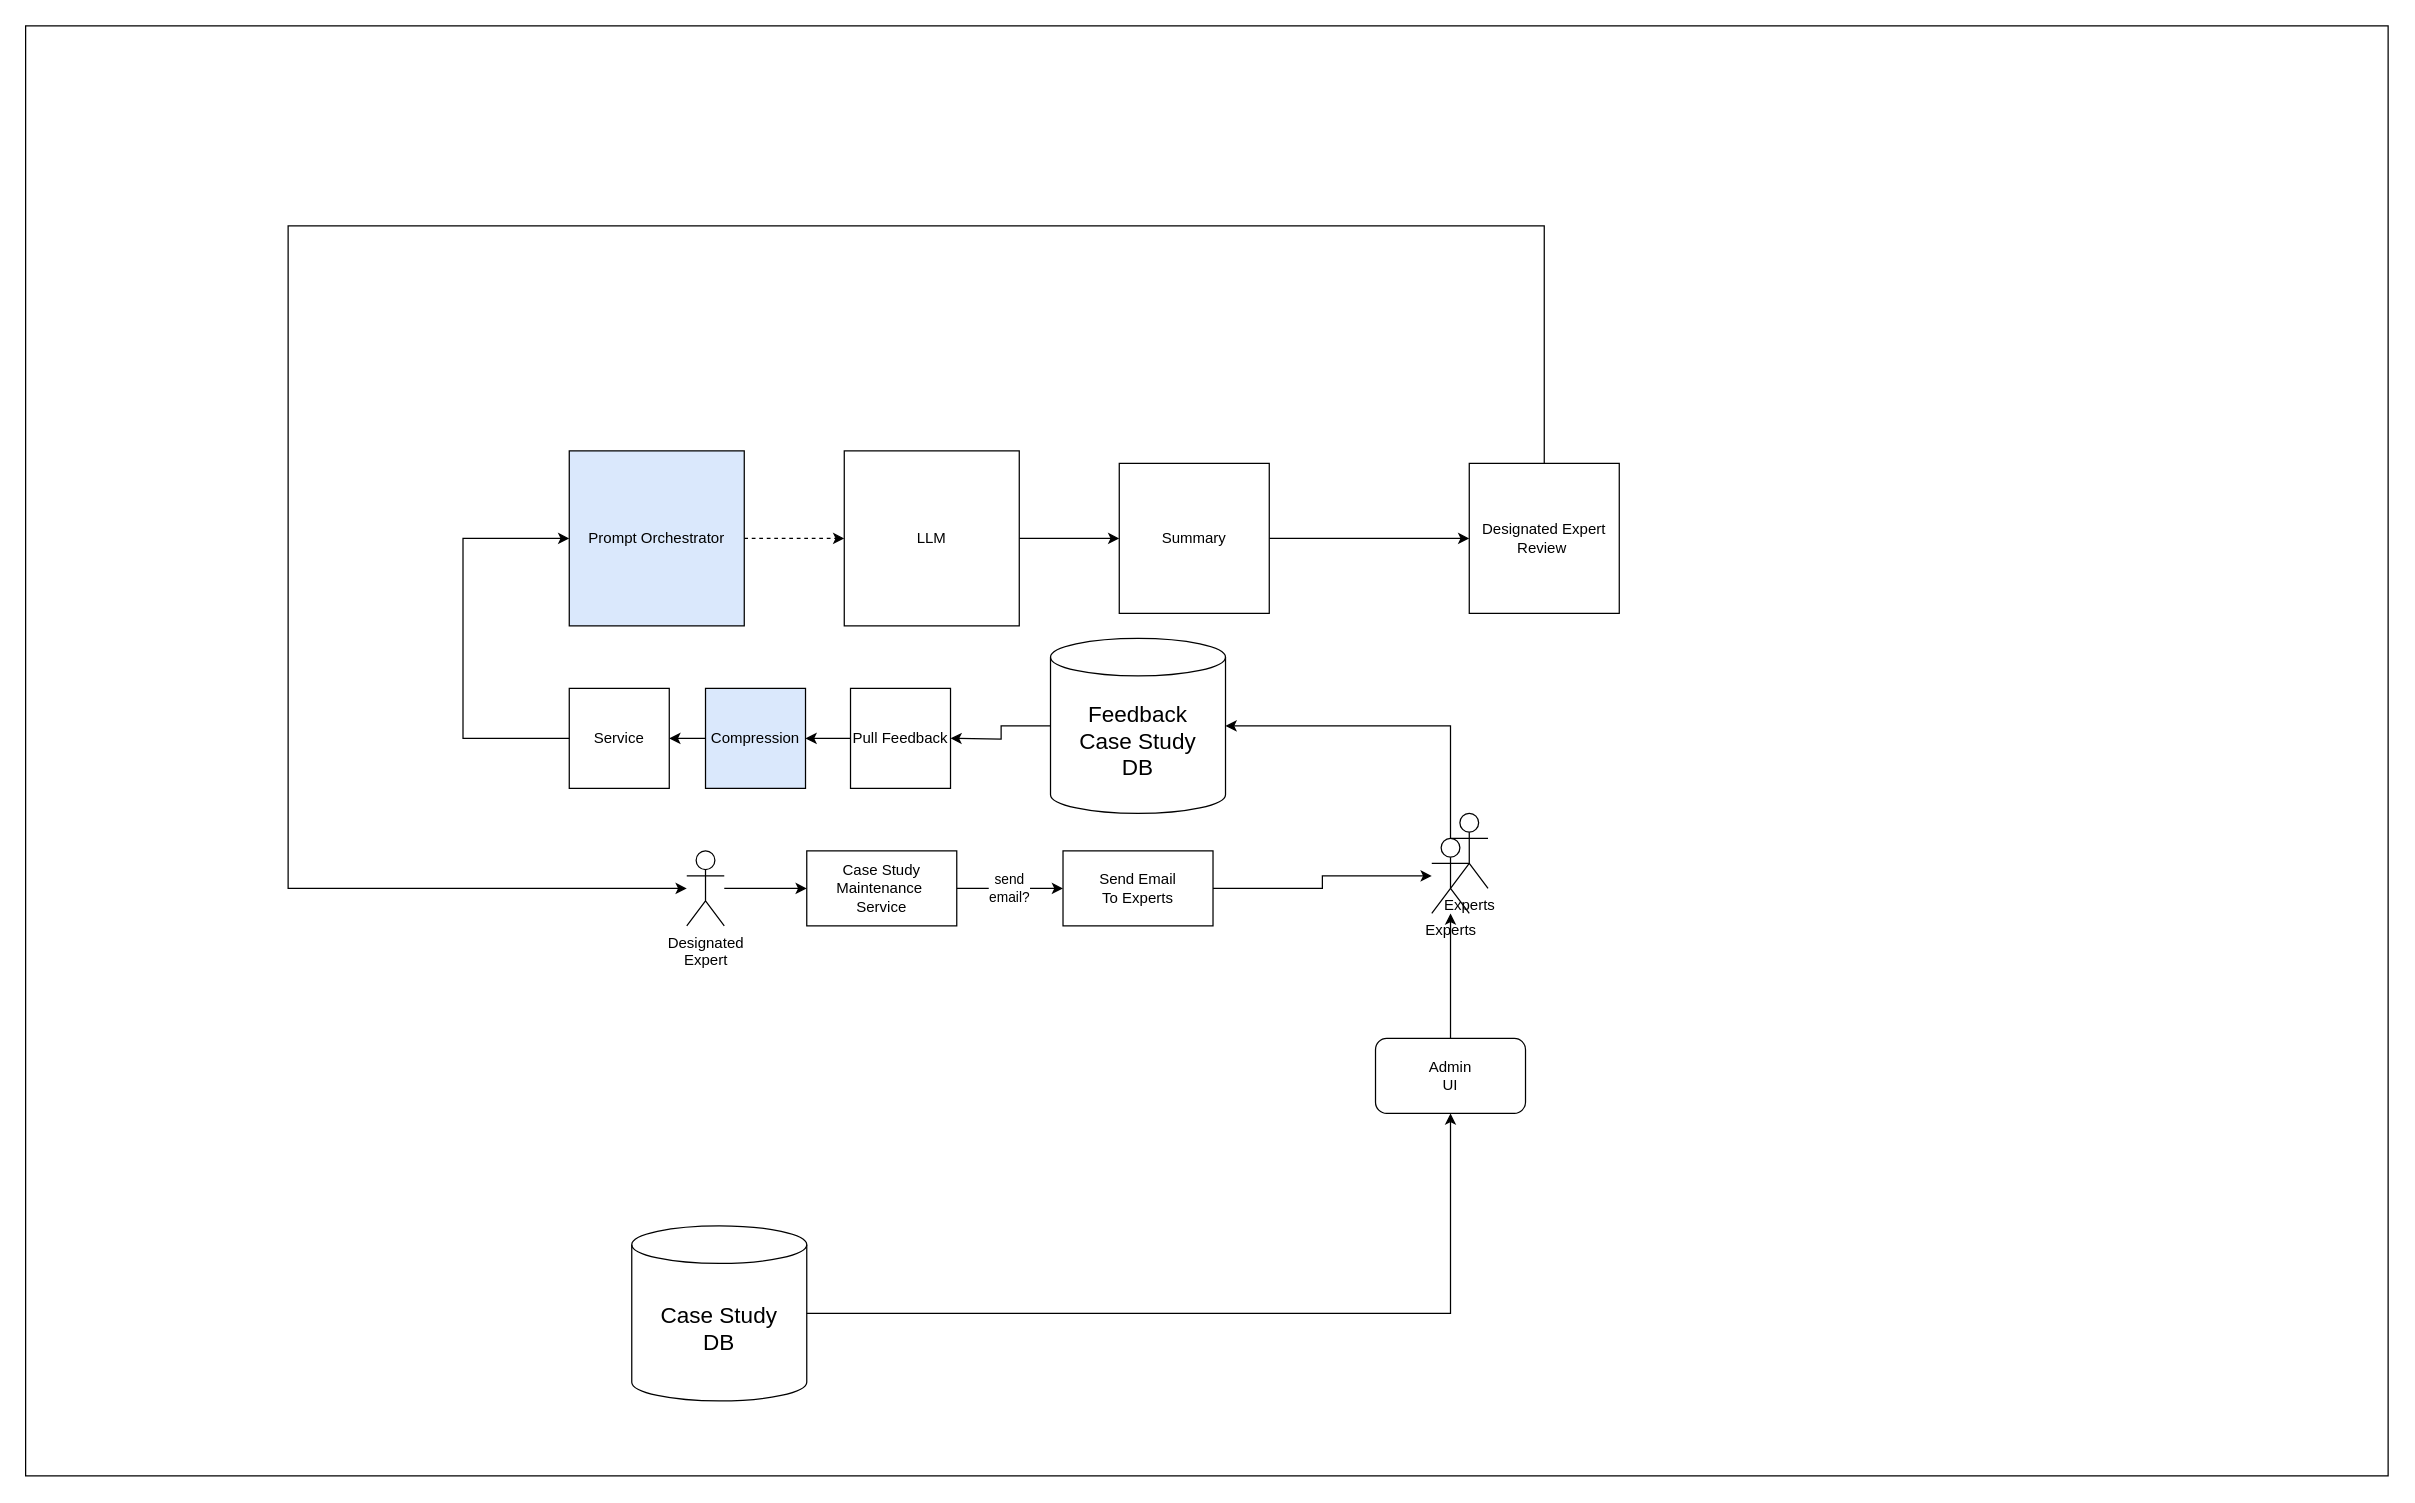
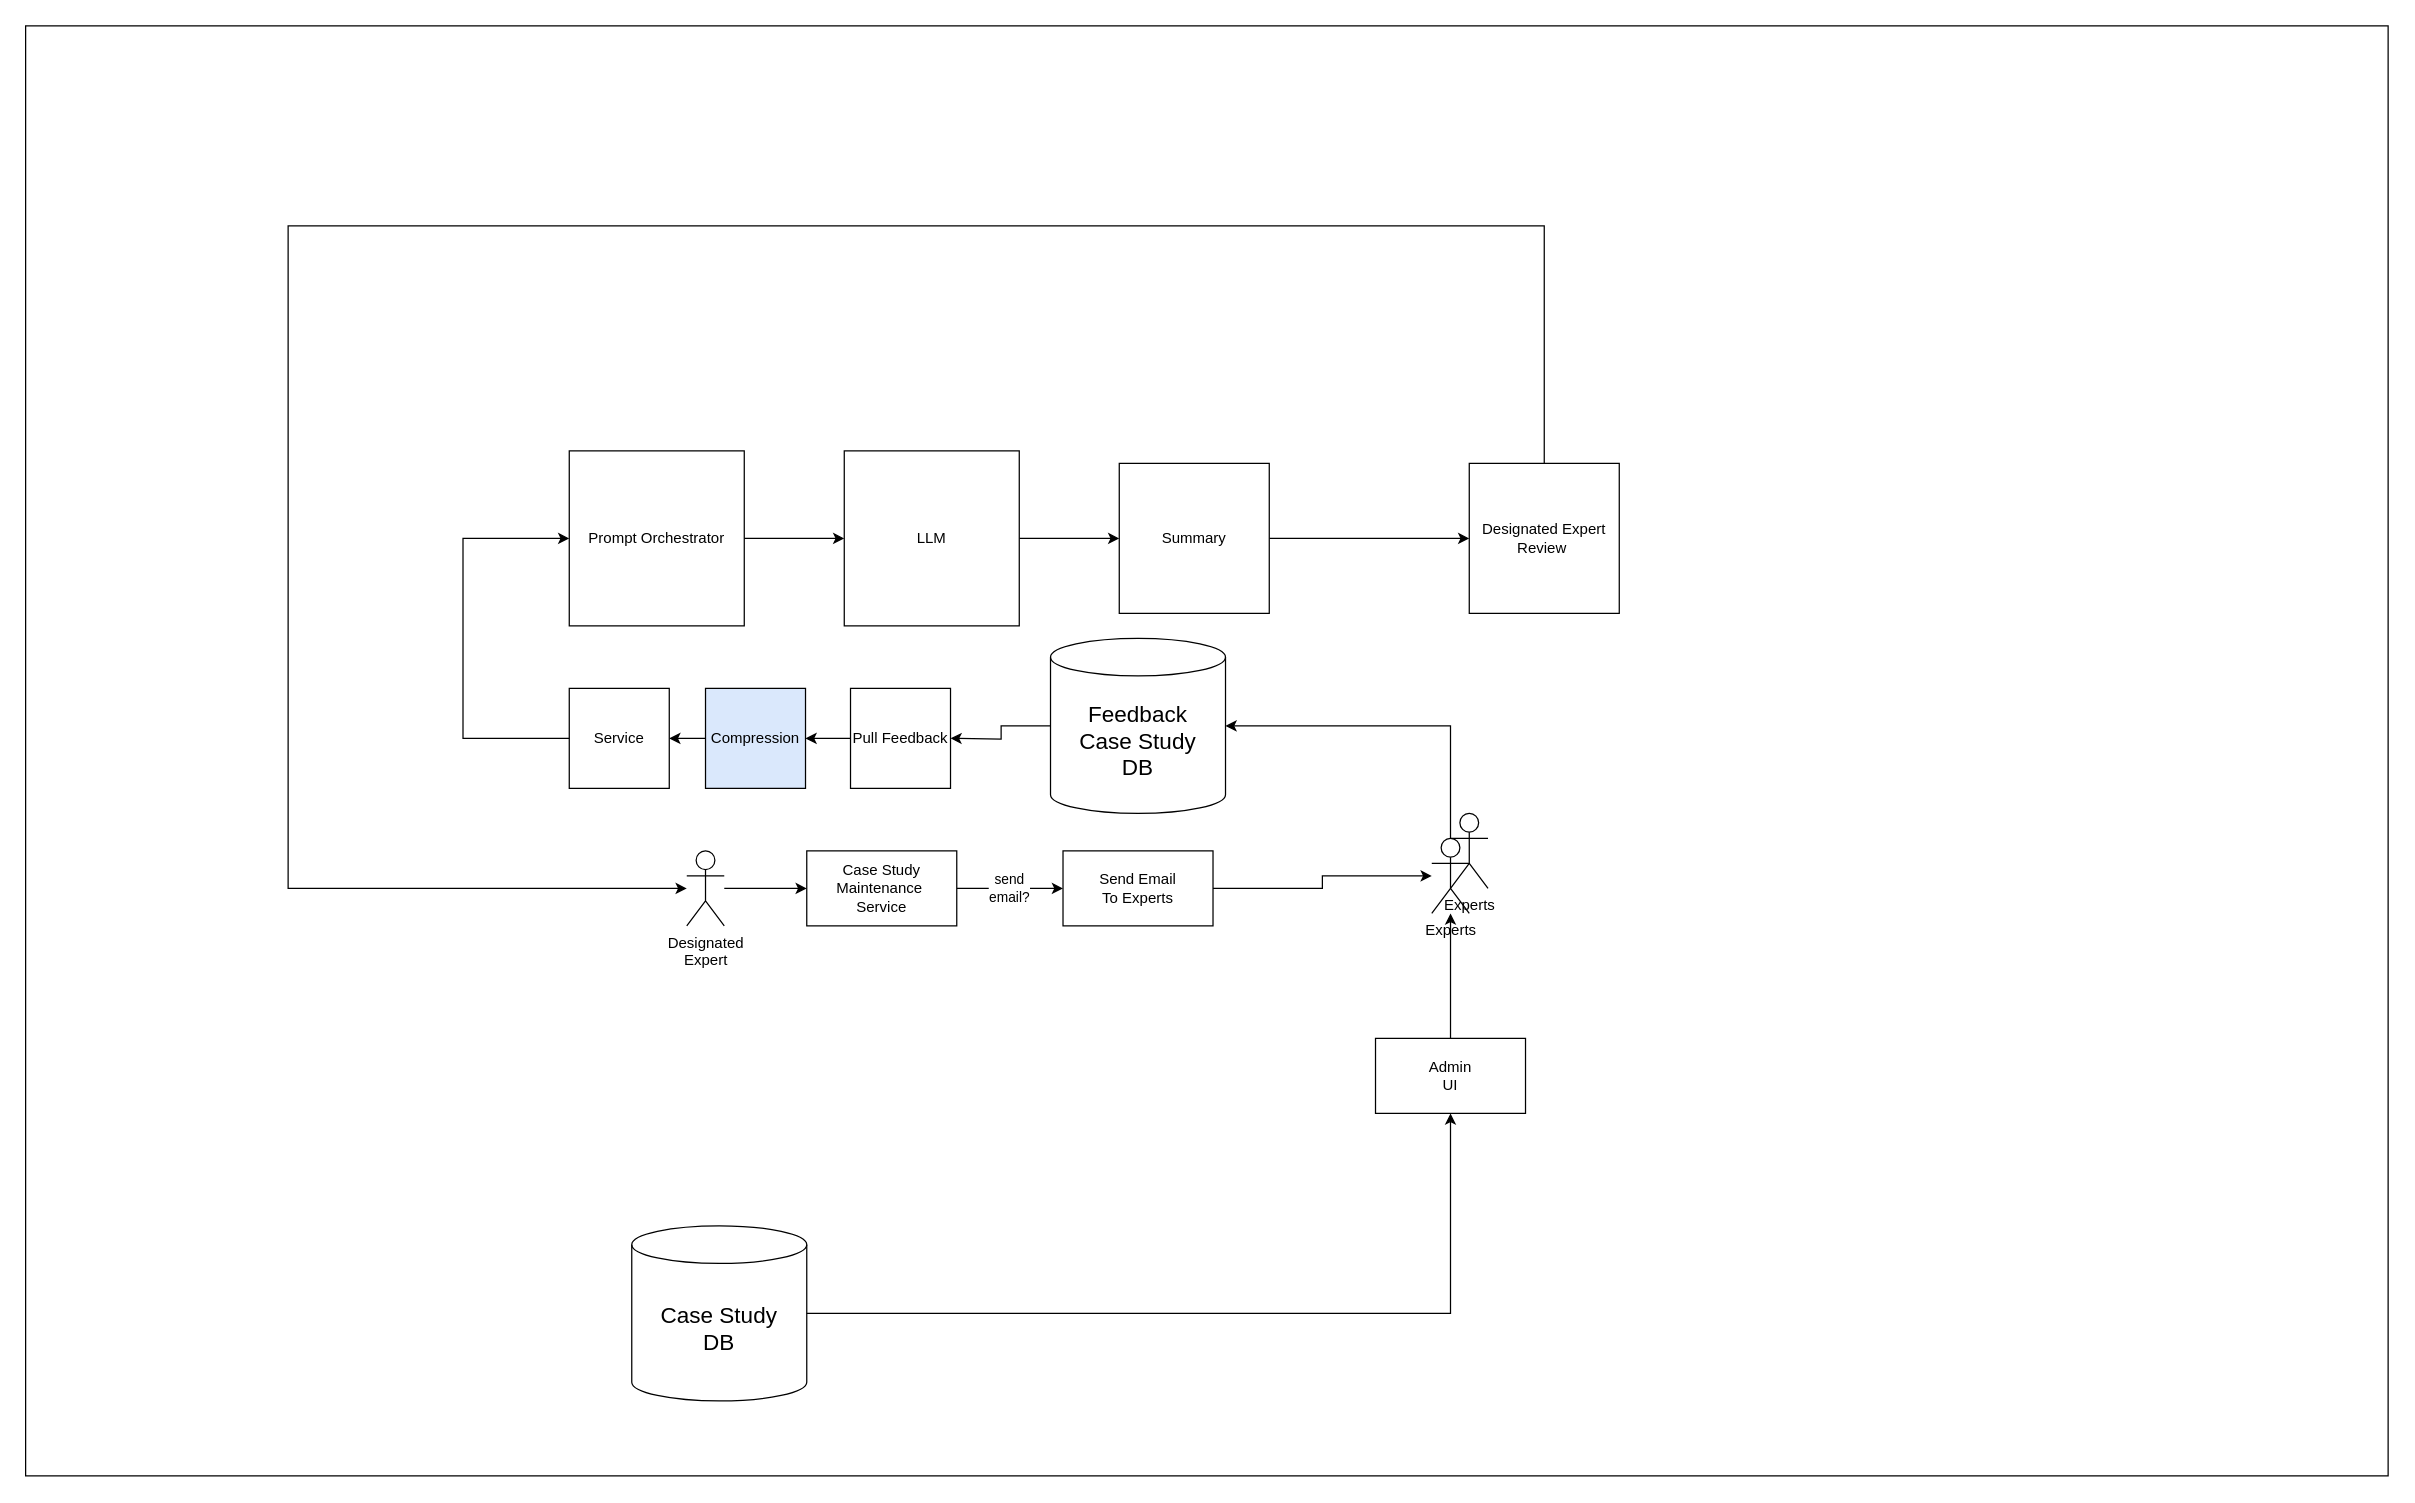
node "Prompt Orchestrator": fillcolor #dae8fc -> #ffffff
edge "Prompt Orchestrator" -> "LLM": style dashed -> solid
node "Admin UI": shape rounded rectangle -> rectangle
